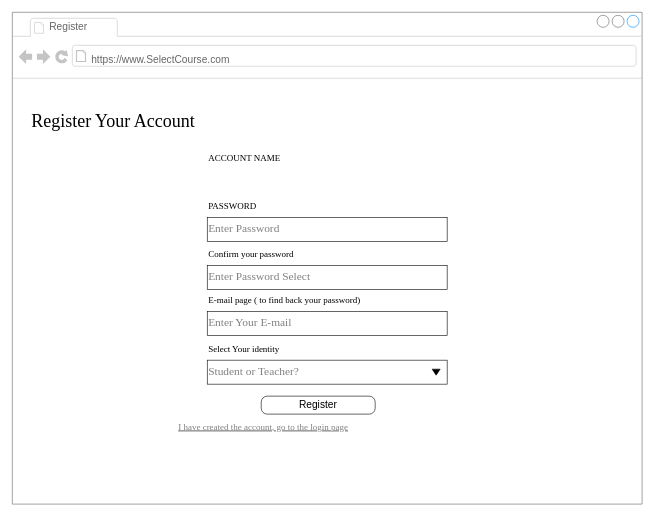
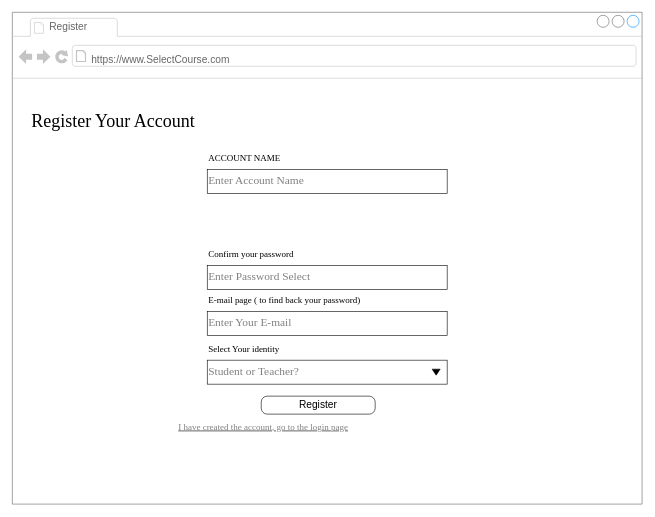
node "Enter Account Name": added
node "PASSWORD": removed
node "Enter Password": removed
